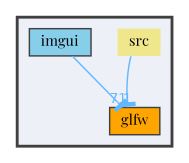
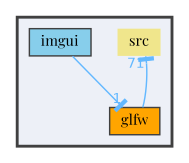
edge "src" -> "glfw": reversed
